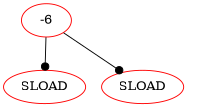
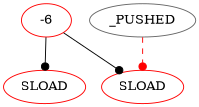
node "_PUSHED": added
